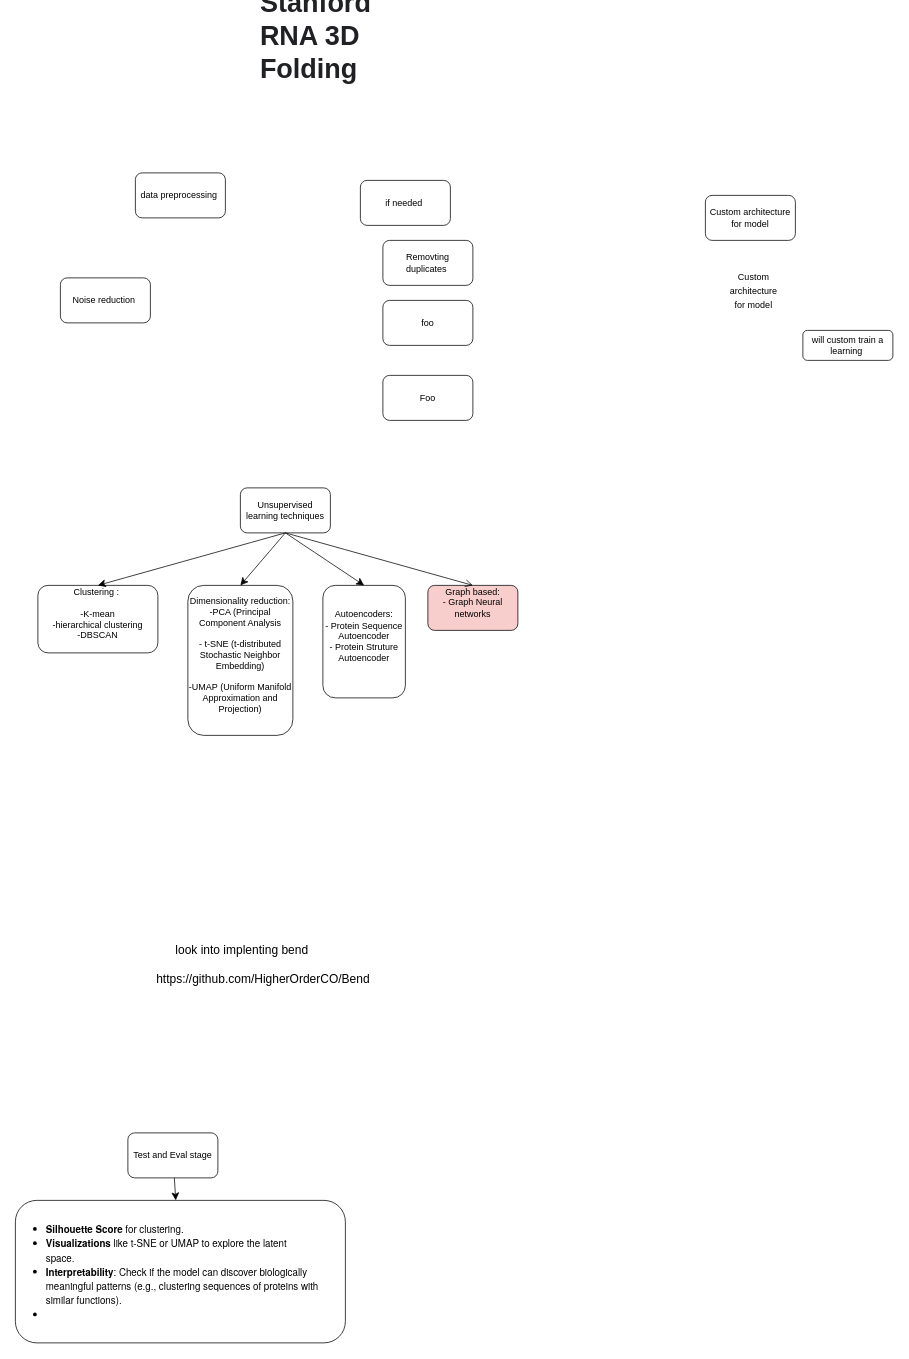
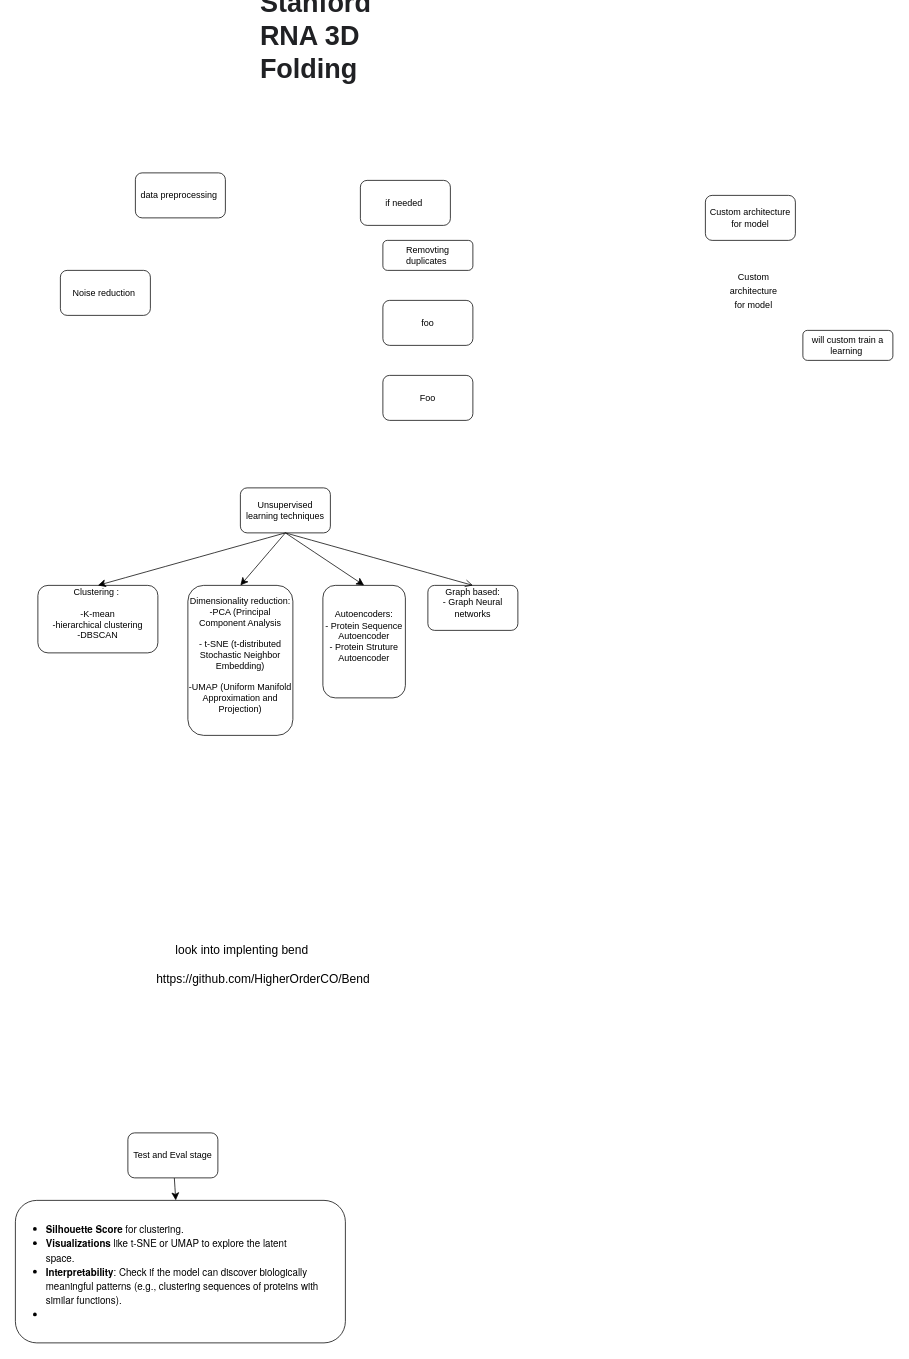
node "Removting duplicates": size 90x45 -> 90x30
node "Noise reduction": moved (105, 300) -> (105, 293)
node "Graph based: - Graph Neural networks": fillcolor #f8cecc -> #ffffff
